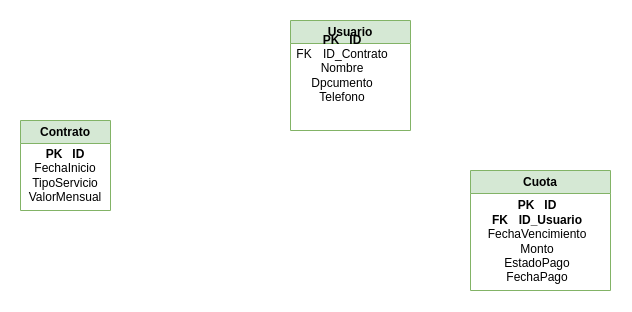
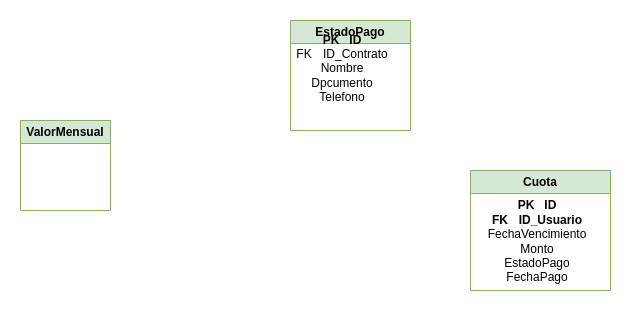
node "Usuario": label "Usuario" -> "EstadoPago"
node "Contrato": label "Contrato" -> "ValorMensual"
node "PK ID FechaInicio TipoServicio ValorMensual": removed
